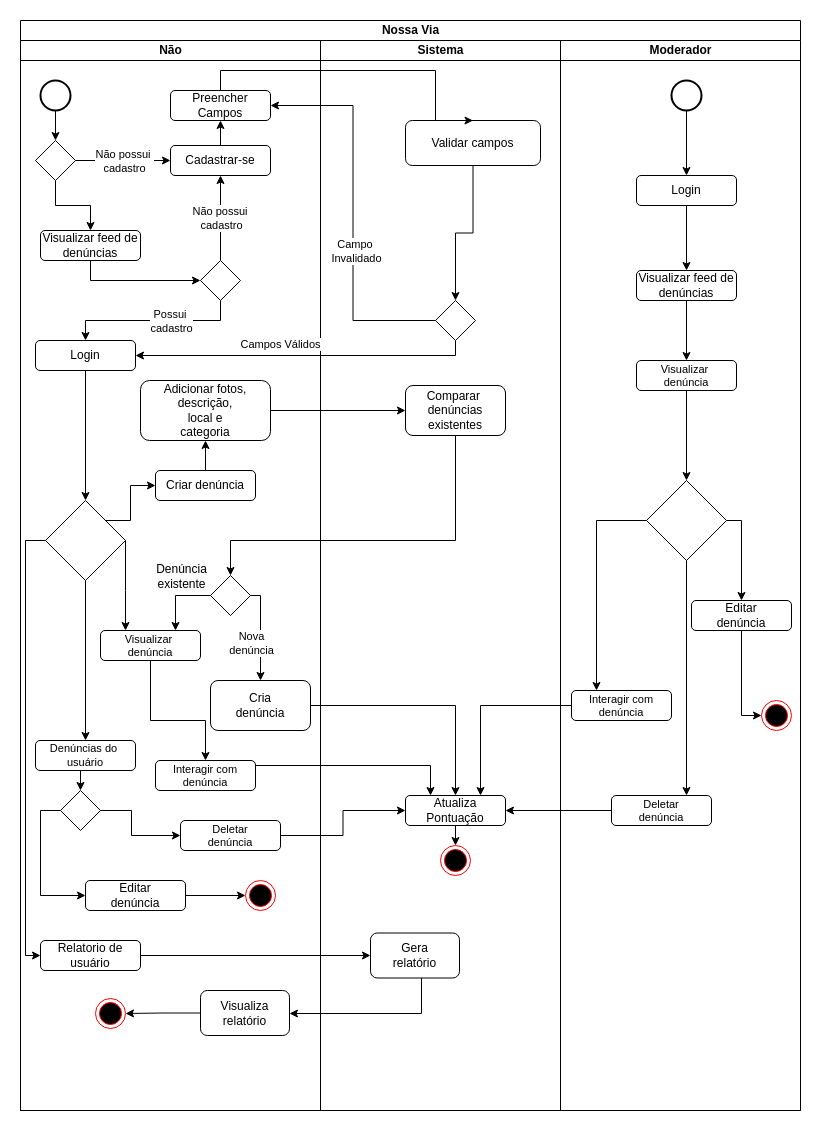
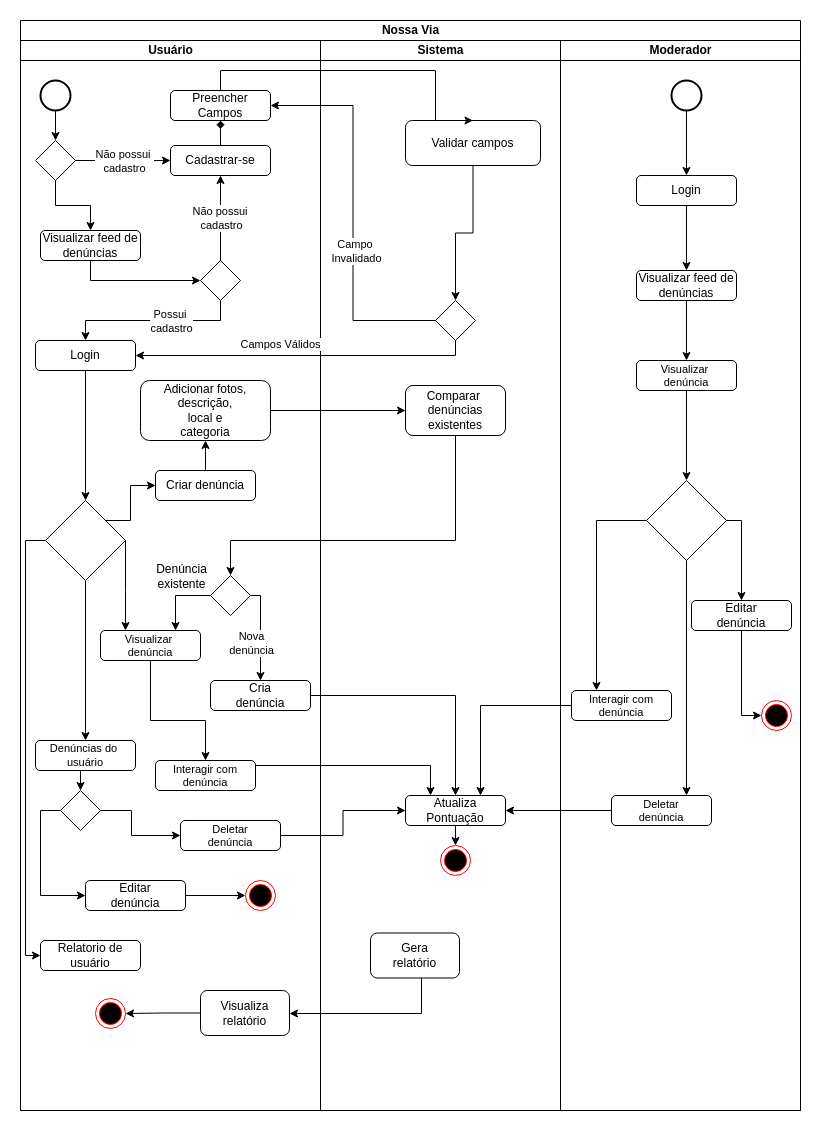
node "Não": label "Não" -> "Usuário"
edge "Cadastrar-se" -> "Preencher Campos": arrowhead classic -> diamond
node "Cria denúncia": size 100x50 -> 100x30
edge "Relatorio de usuário" -> "Gera relatório": removed
